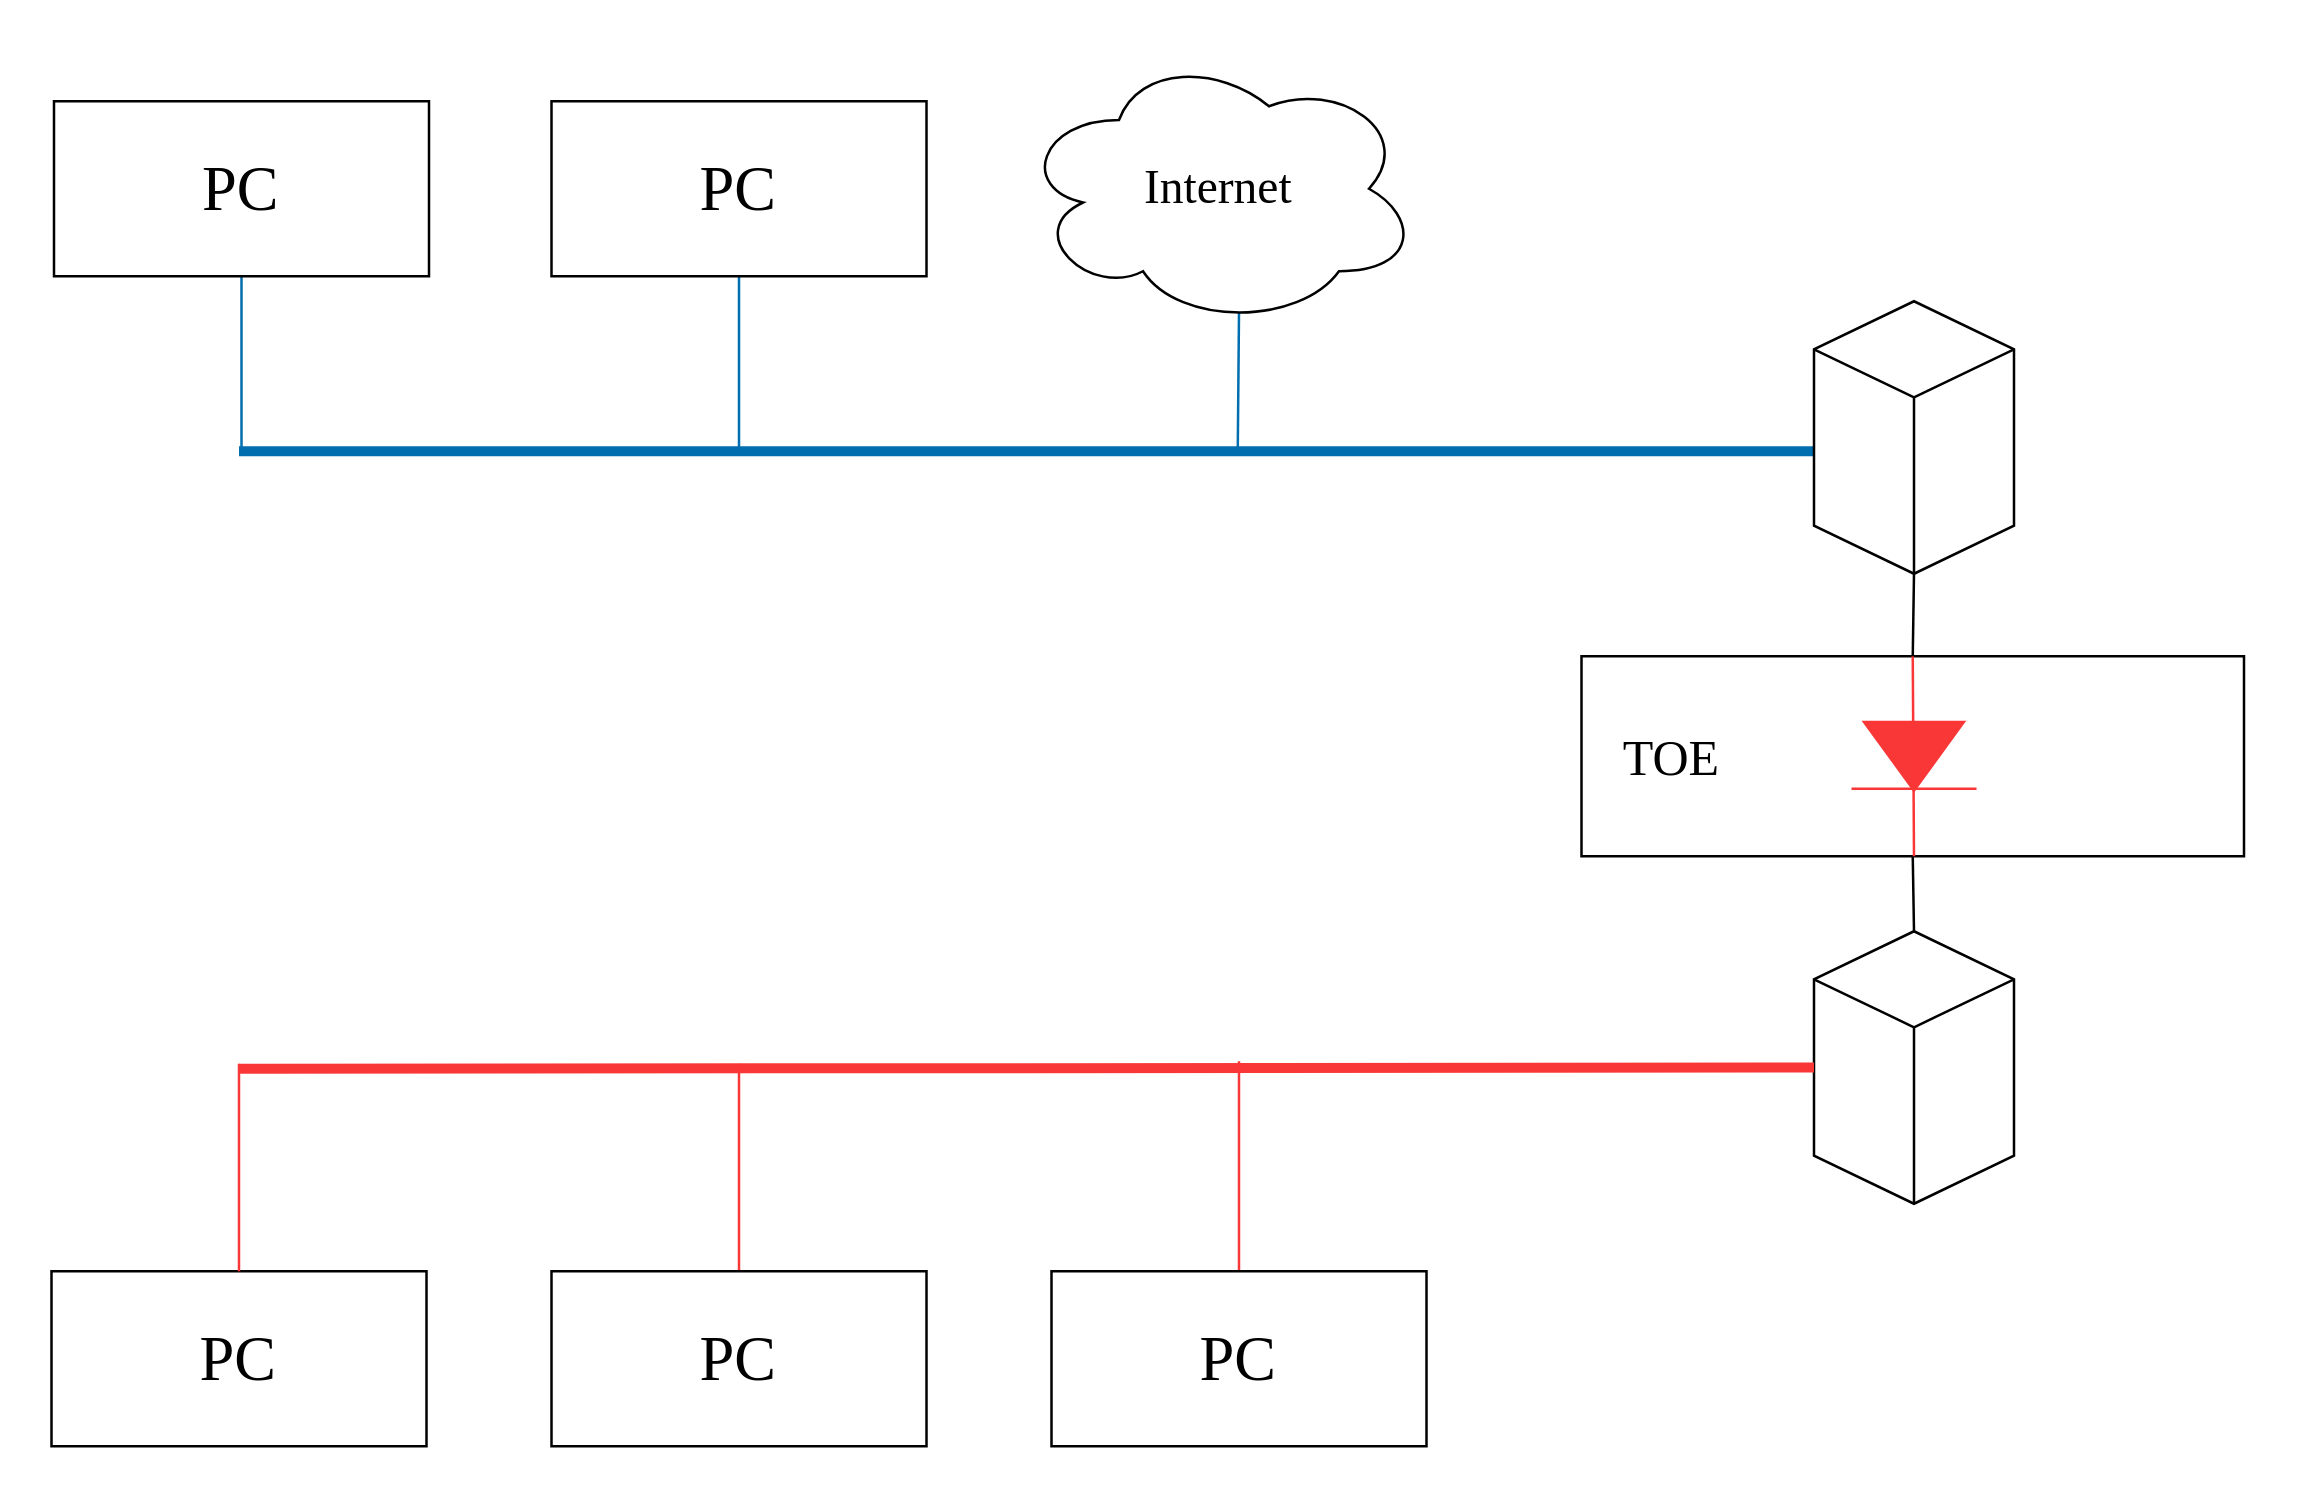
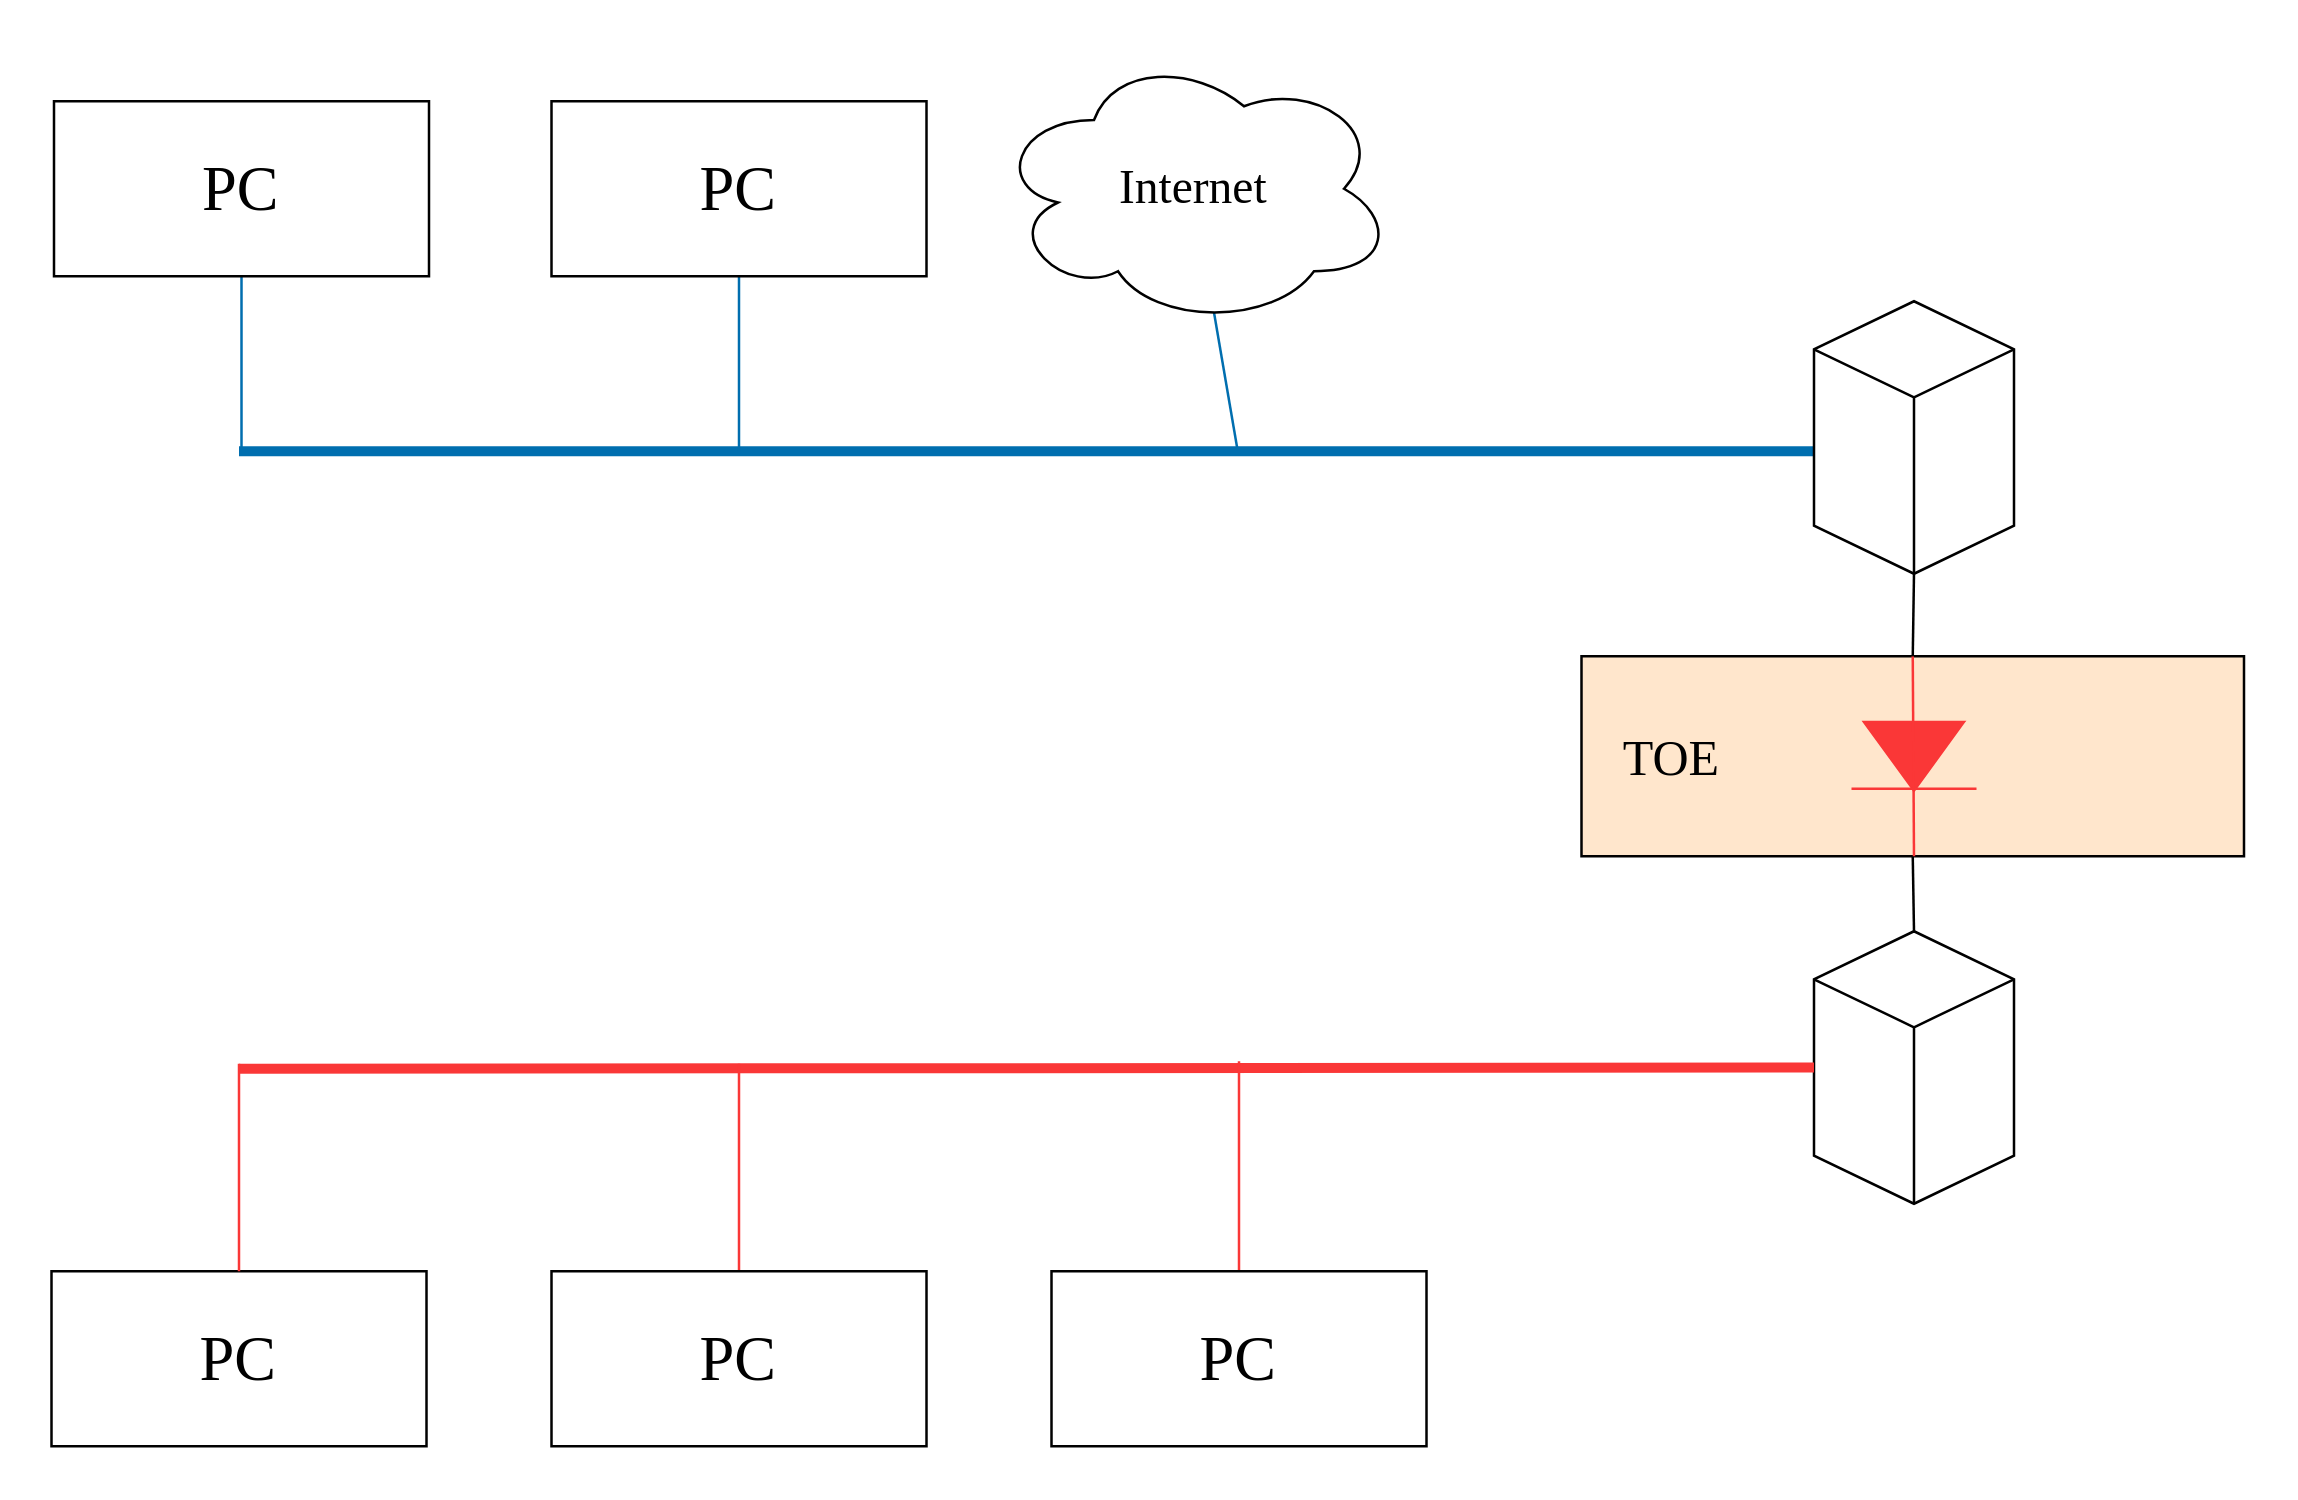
node "Internet": moved (1219, 189) -> (1194, 189)
node "TOE": fillcolor #ffffff -> #ffe6cc
